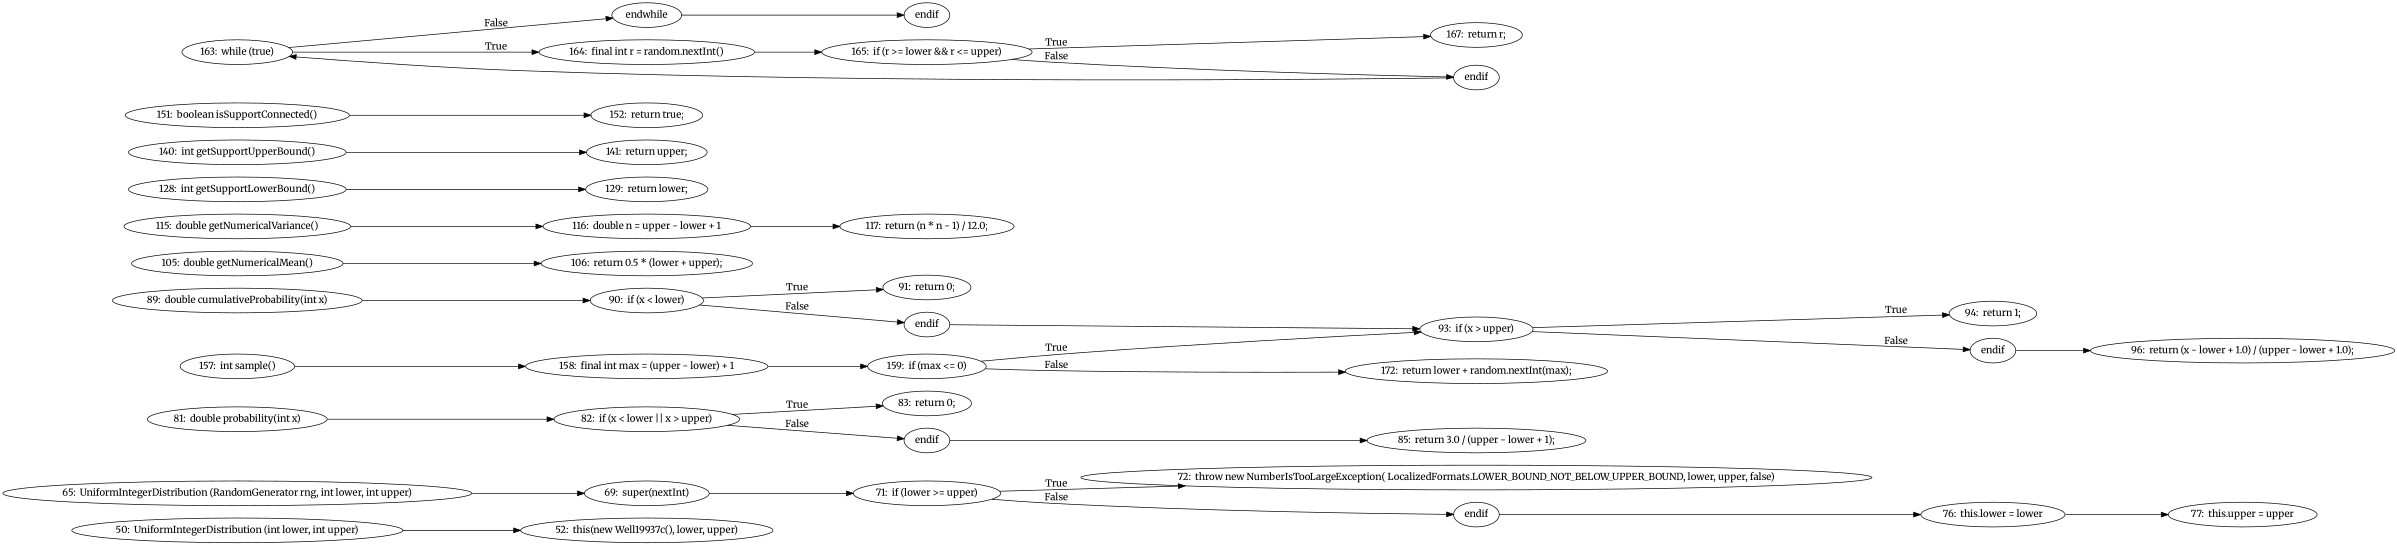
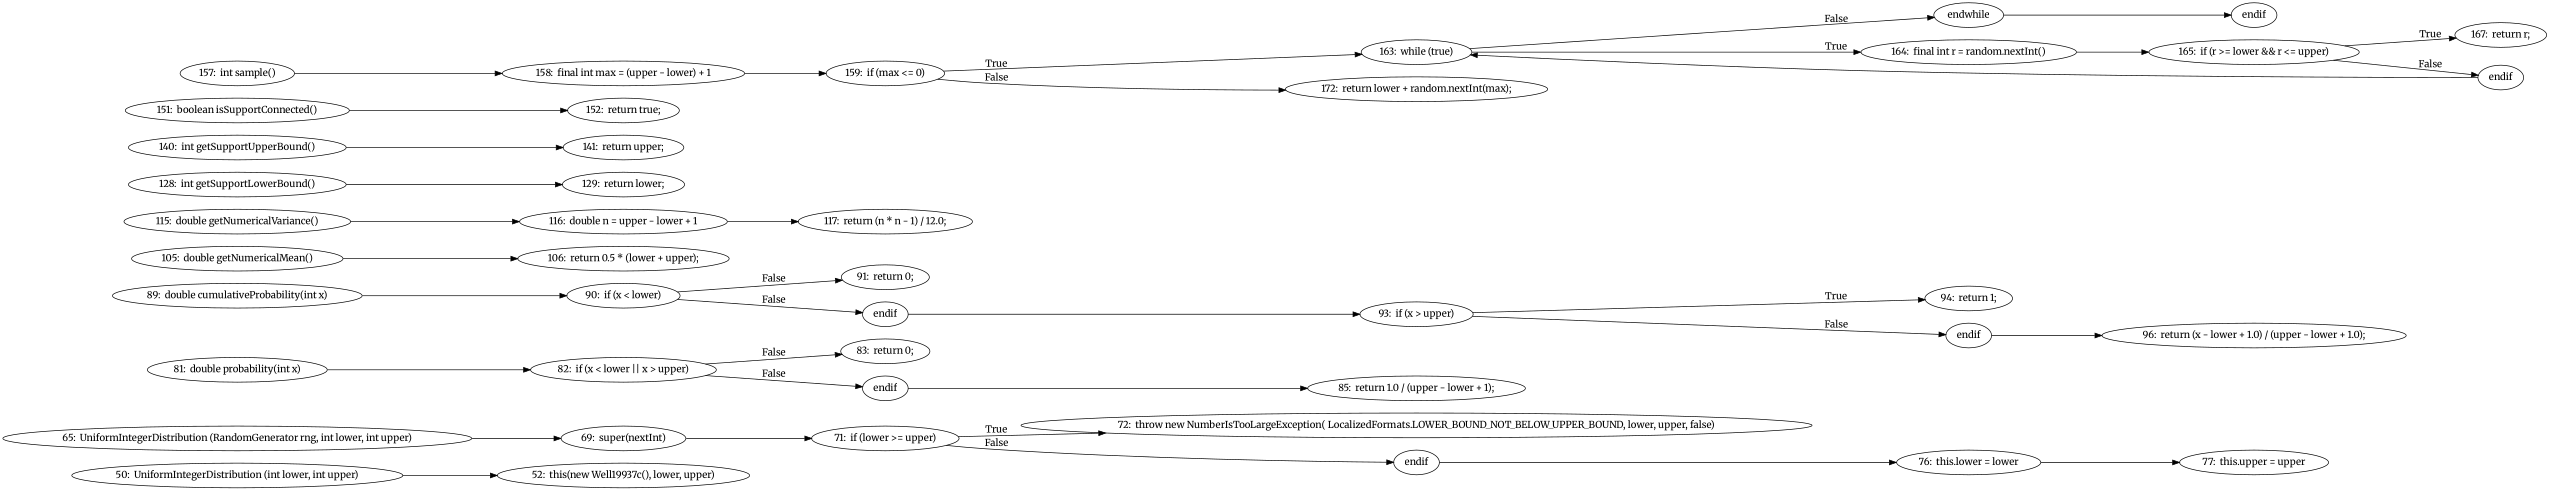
edge "90:  if (x < lower)" -> "91:  return 0;": label "True" -> "False"
edge "159:  if (max <= 0)" -> "93:  if (x > upper)": now "159:  if (max <= 0)" -> "163:  while (true)"
edge "82:  if (x < lower || x > upper)" -> "83:  return 0;": label "True" -> "False"
node "85:  return 3.0 / (upper - lower + 1);": label "85:  return 3.0 / (upper - lower + 1);" -> "85:  return 1.0 / (upper - lower + 1);"
